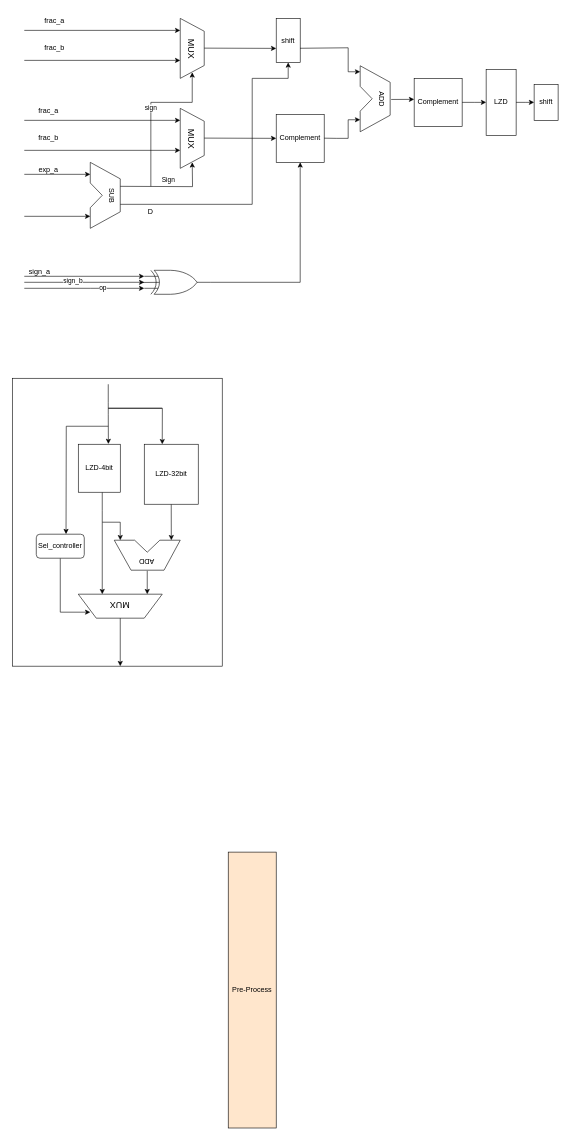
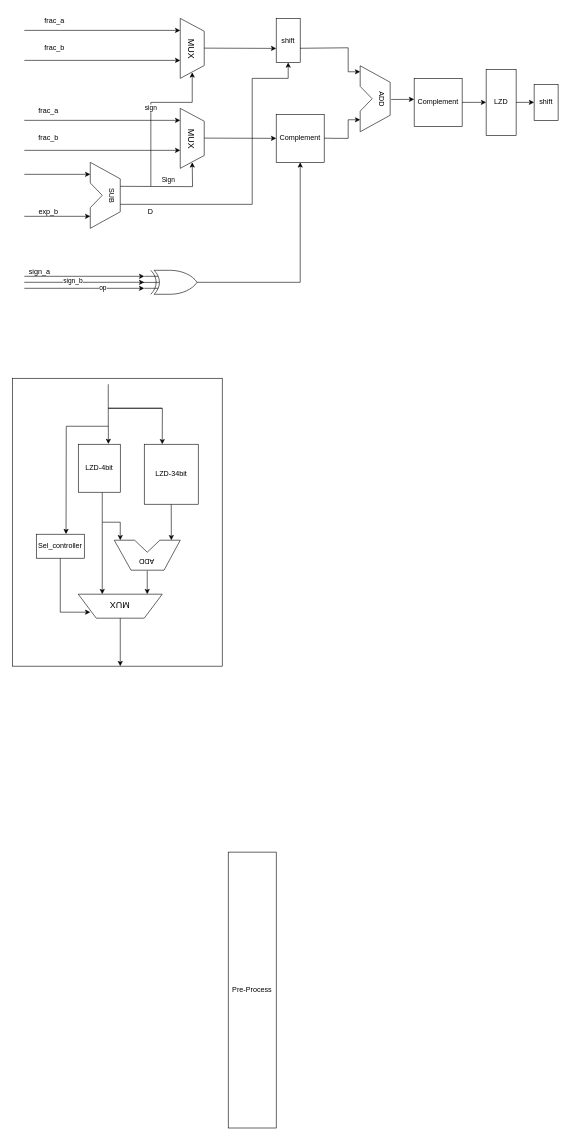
node "exp_a": removed
node "exp_b": added
node "LZD-32bit": label "LZD-32bit" -> "LZD-34bit"
node "Sel_controller": shape rounded rectangle -> rectangle
node "Pre-Process": fillcolor #ffe6cc -> #ffffff
